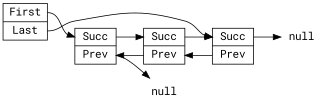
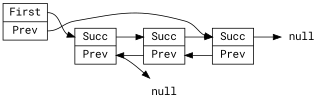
node "First": text "Last" -> "Prev"
